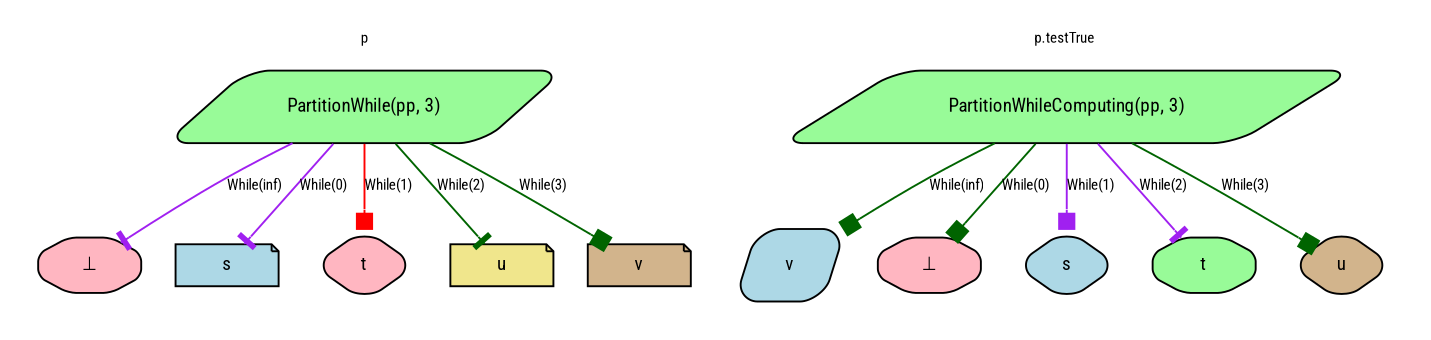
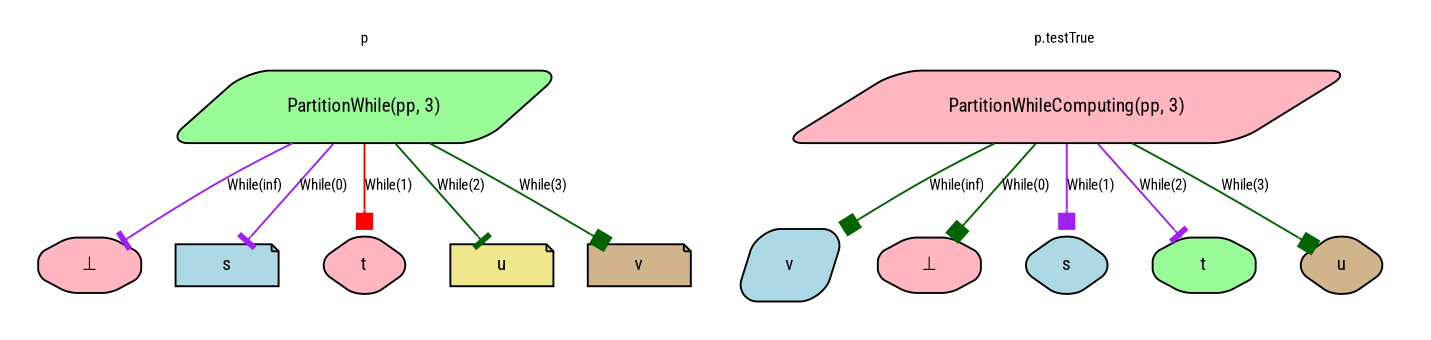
node "PartitionWhileComputing(pp, 3)": fillcolor palegreen -> lightpink
